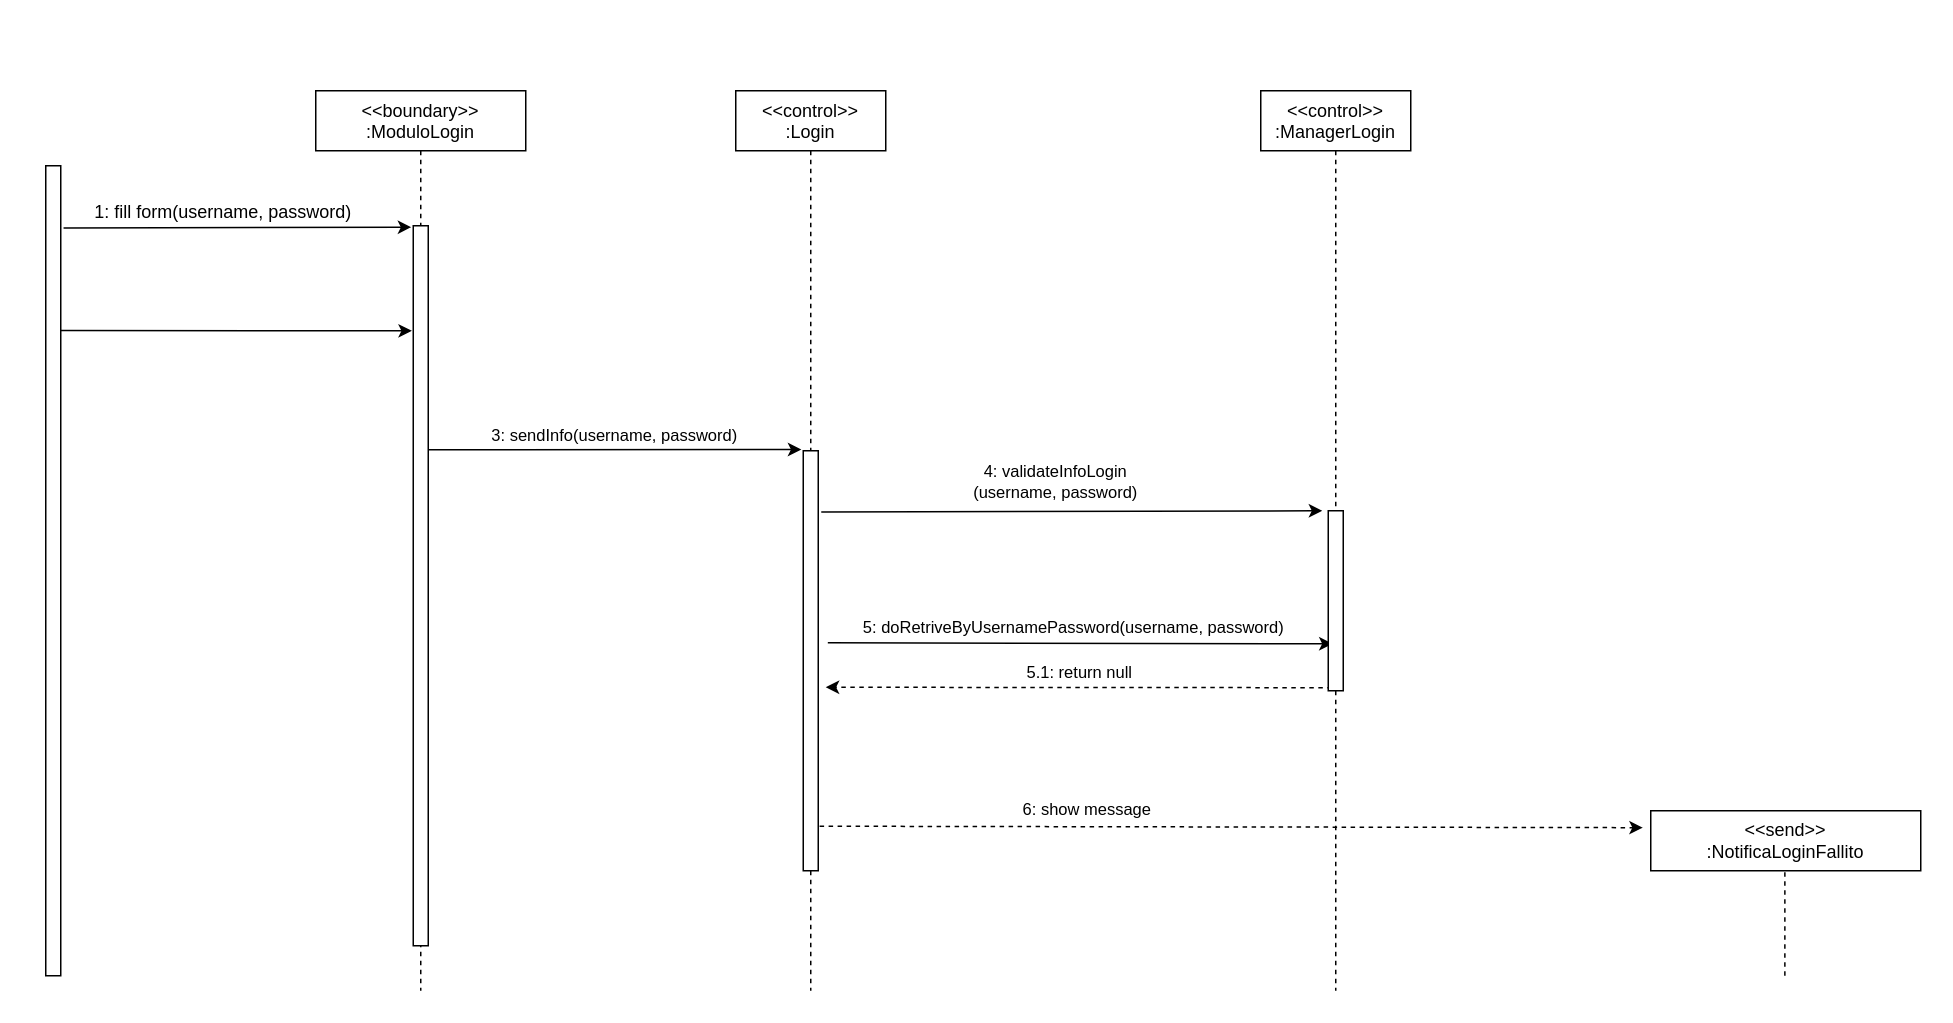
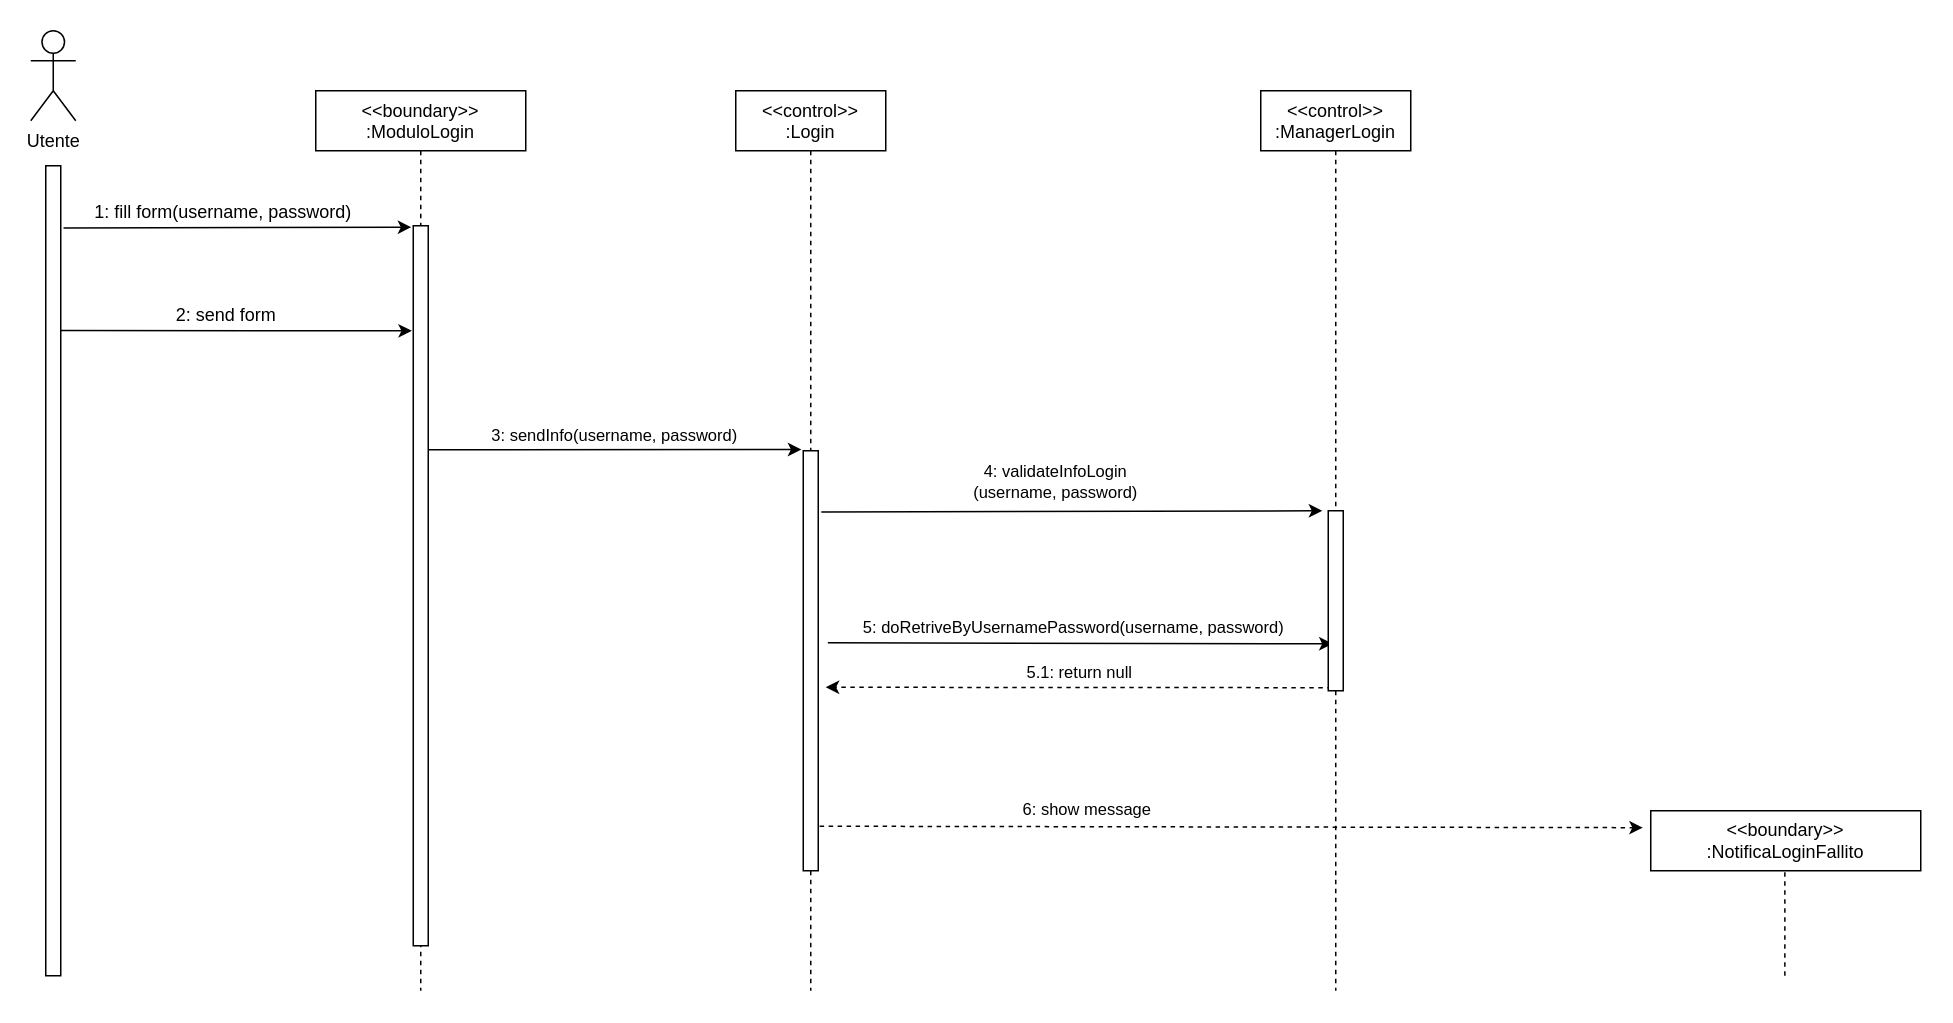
node "Utente": added
node "2: send form": added
node "<<send>> :NotificaLoginFallito": label "<<send>> :NotificaLoginFallito" -> "<<boundary>> :NotificaLoginFallito"
